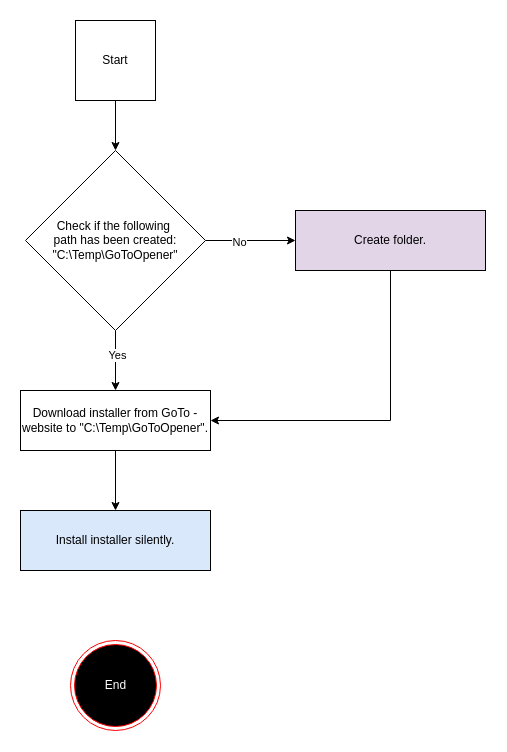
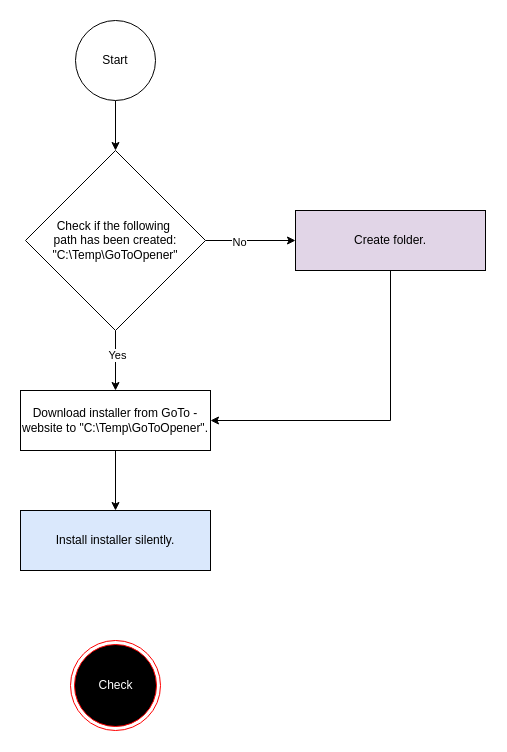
node "Start": shape rectangle -> ellipse
node "End": label "End" -> "Check"
